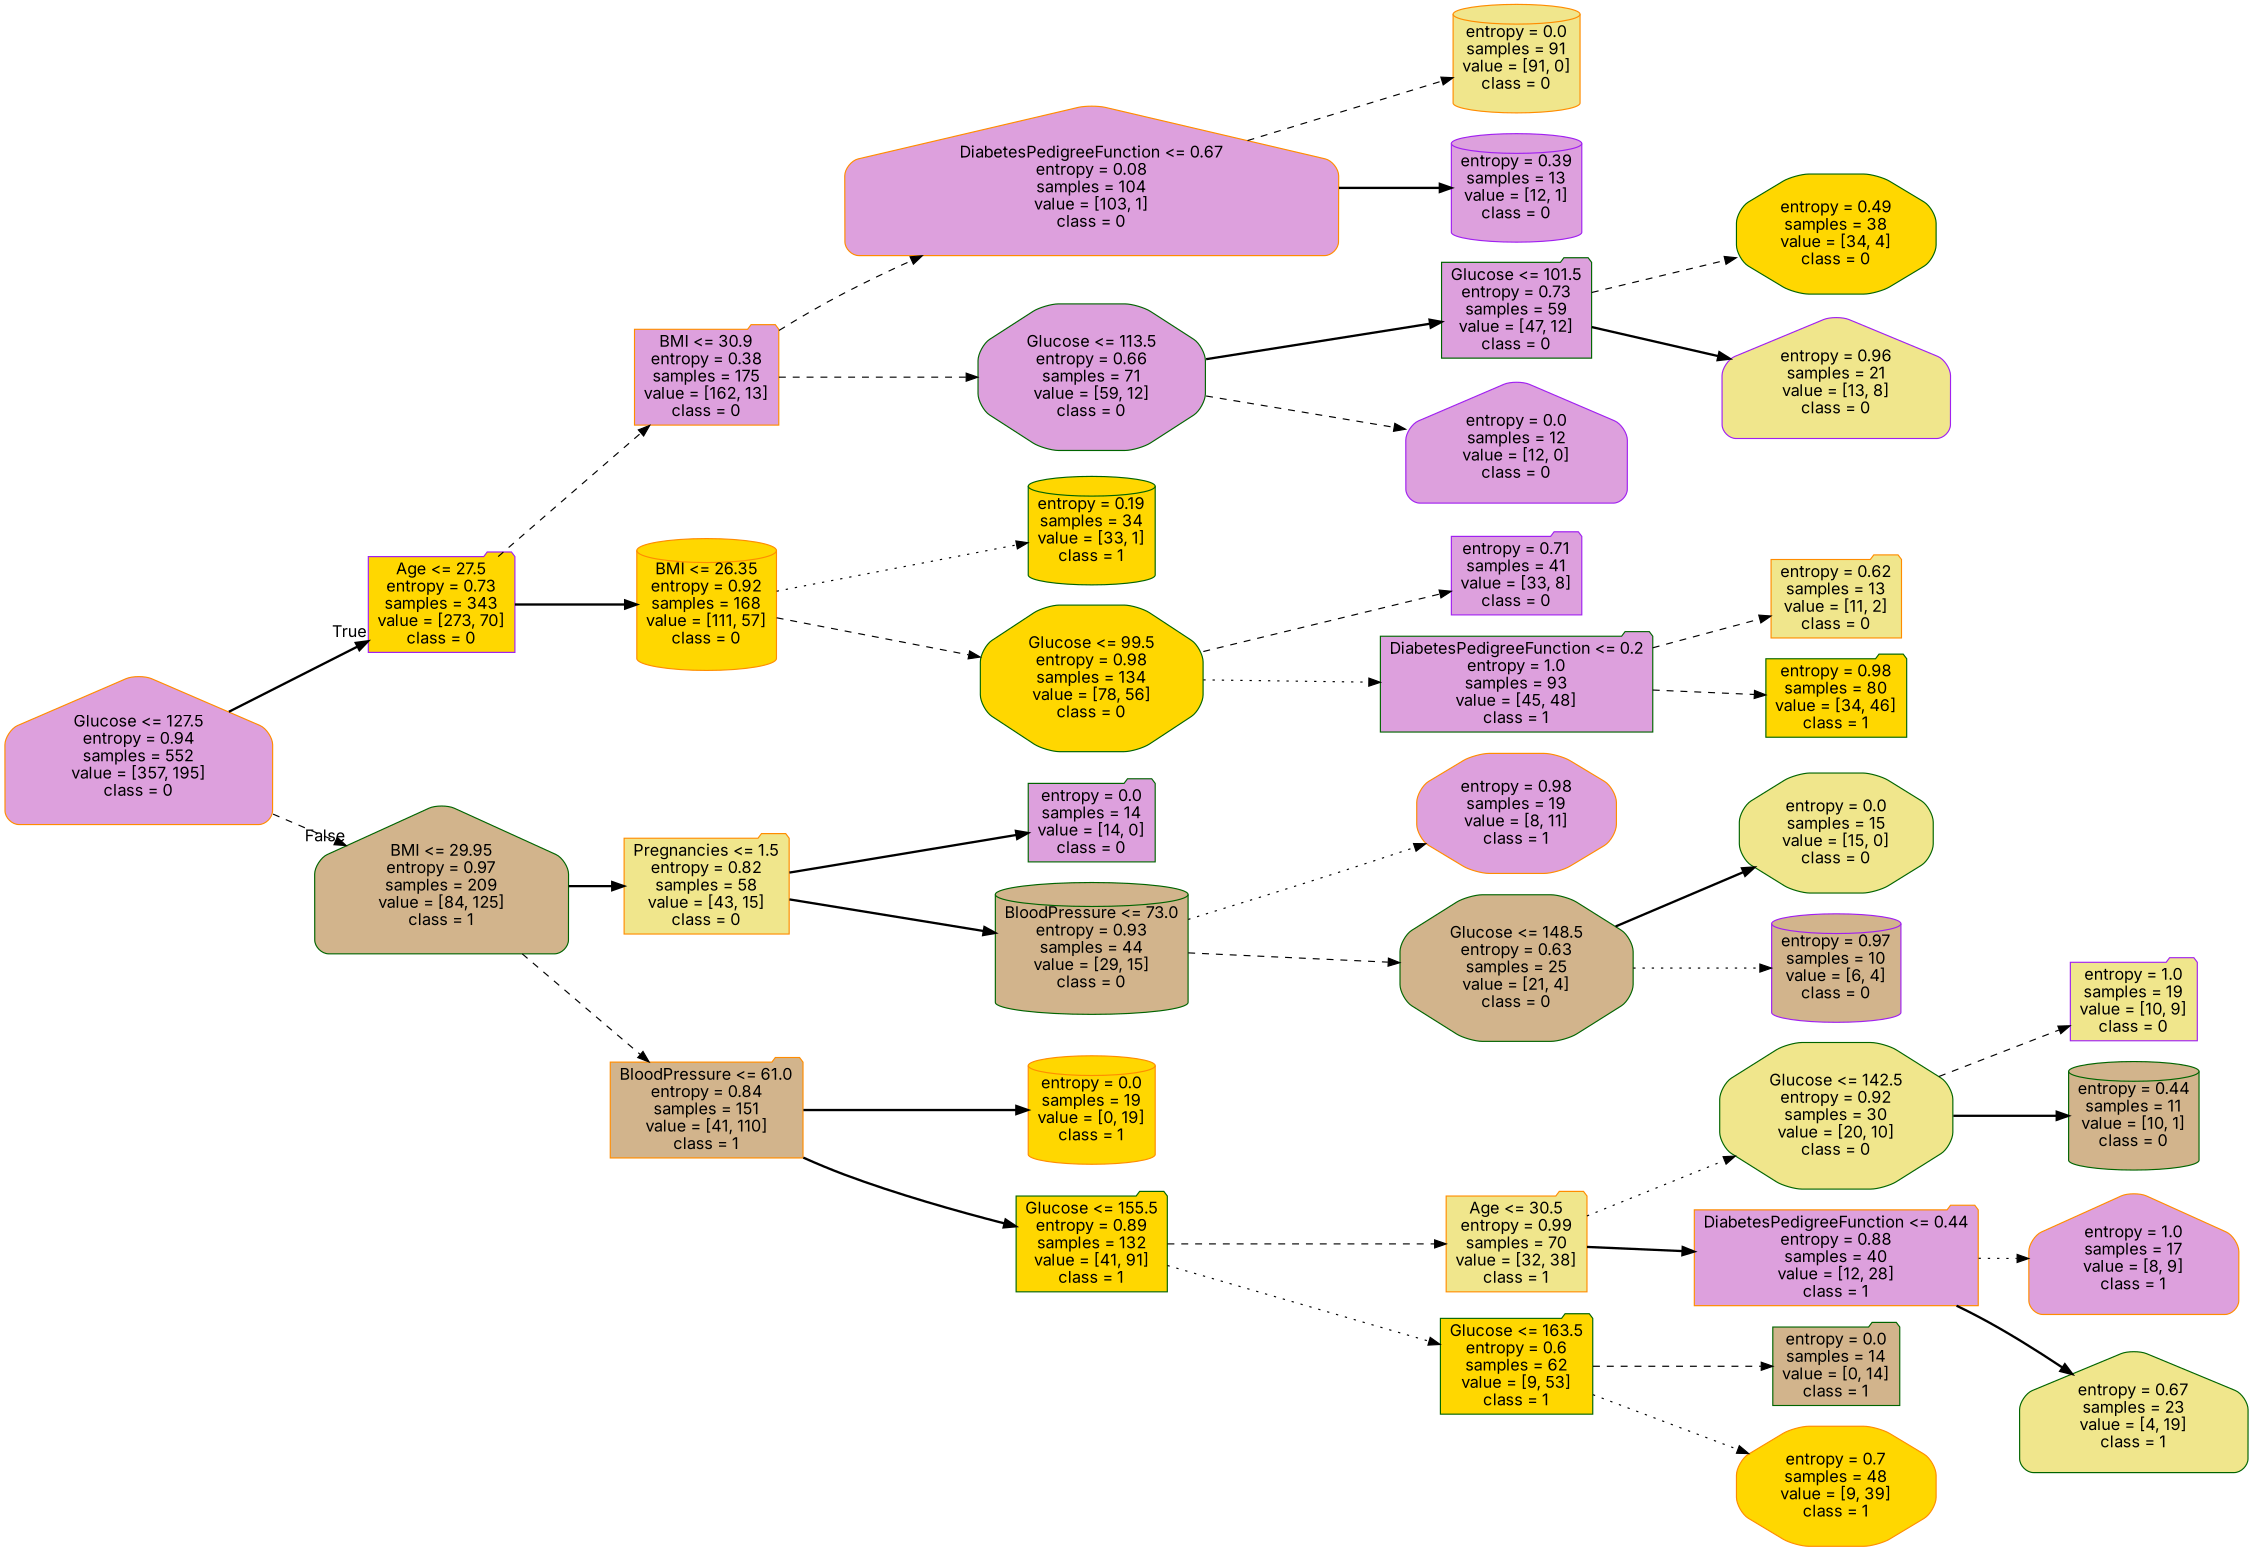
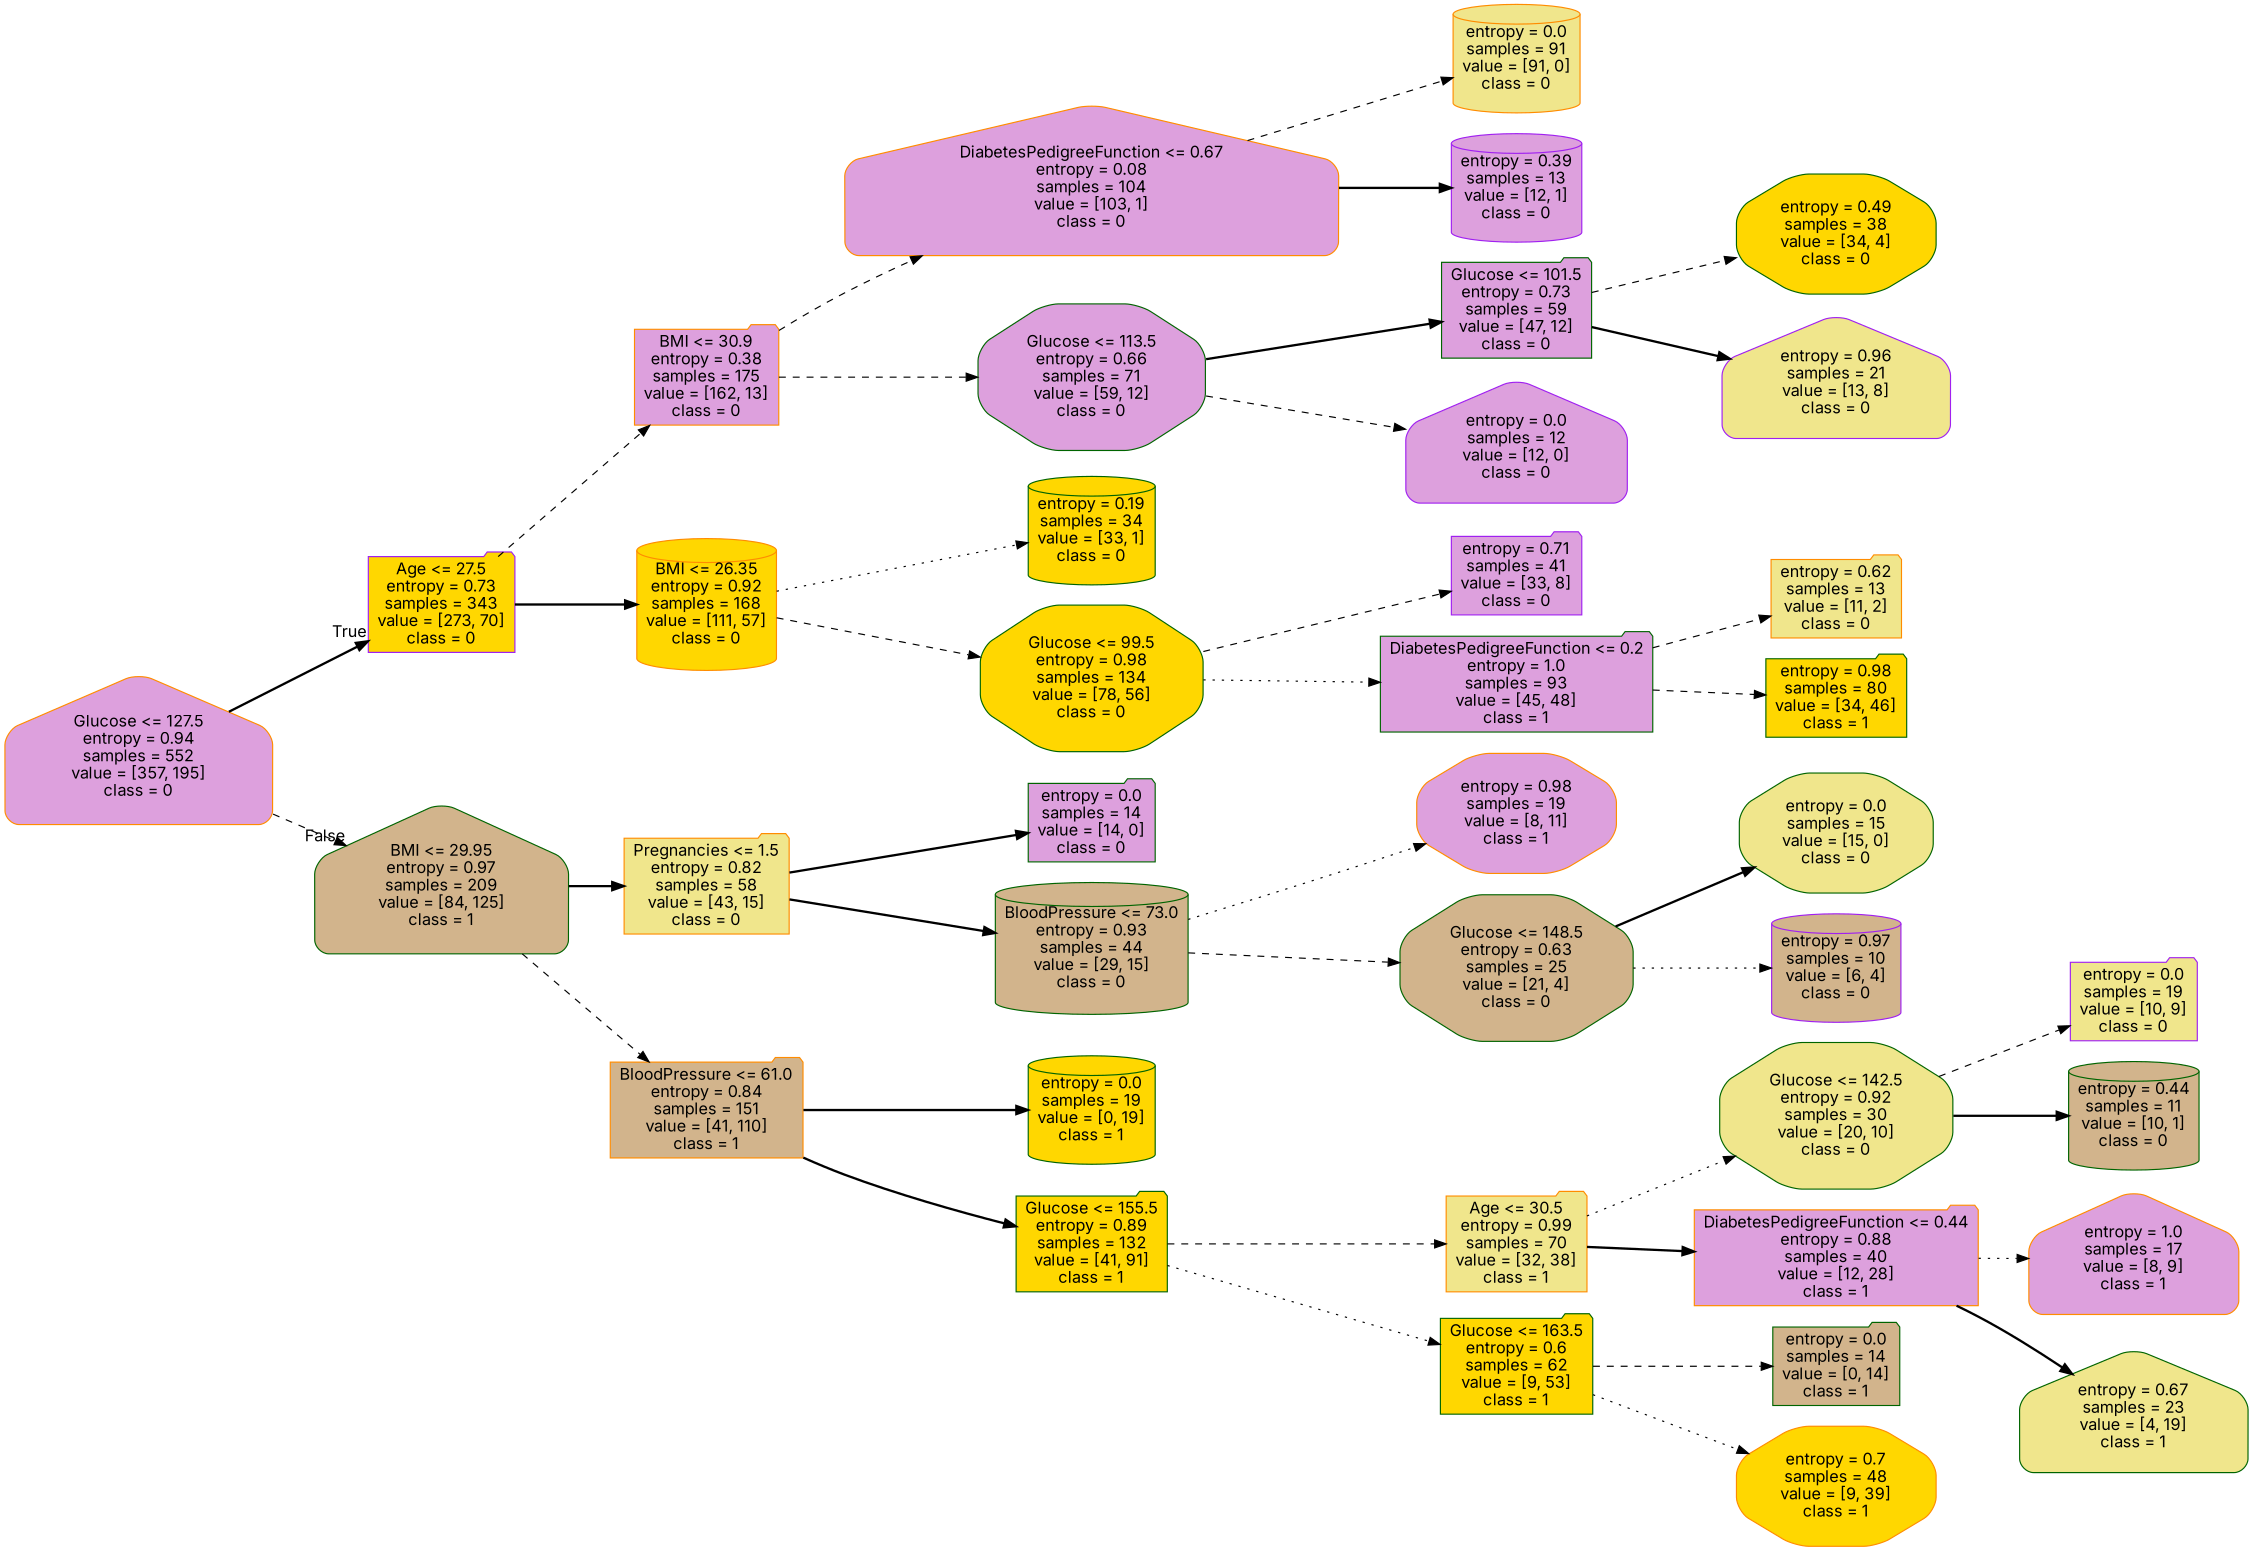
node "entropy = 0.19 samples = 34 value = [33, 1] class = 1": label "entropy = 0.19 samples = 34 value = [33, 1] class = 1" -> "entropy = 0.19 samples = 34 value = [33, 1] class = 0"
node "entropy = 1.0 samples = 19 value = [10, 9] class = 0": label "entropy = 1.0 samples = 19 value = [10, 9] class = 0" -> "entropy = 0.0 samples = 19 value = [10, 9] class = 0"
node "entropy = 0.0 samples = 19 value = [0, 19] class = 1": color darkorange -> darkgreen
